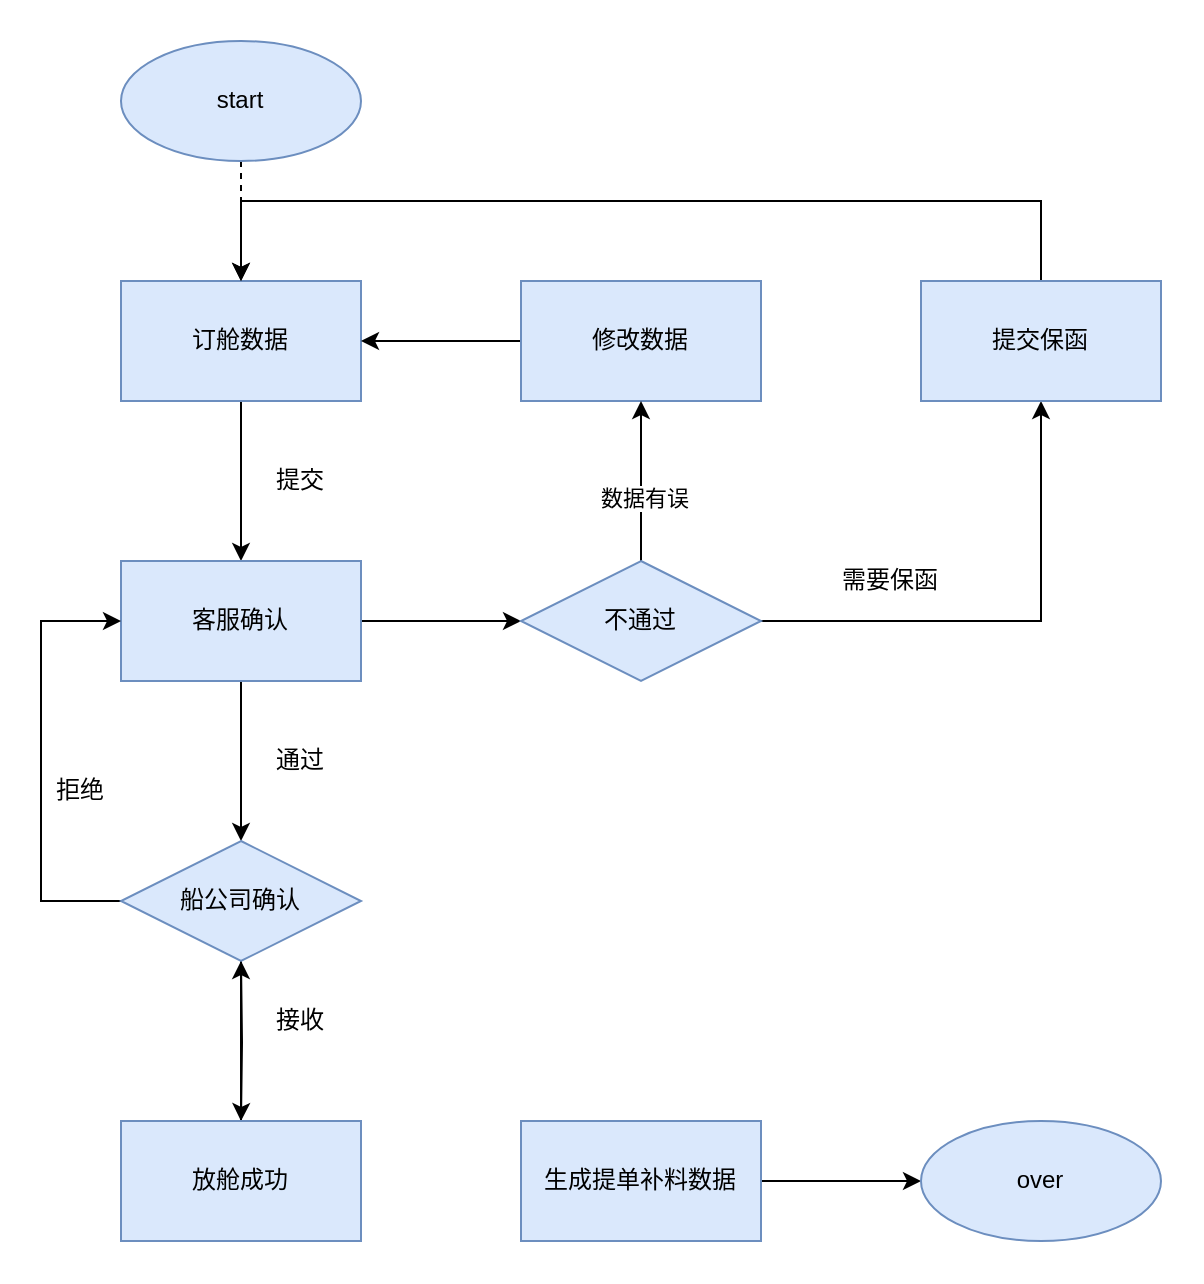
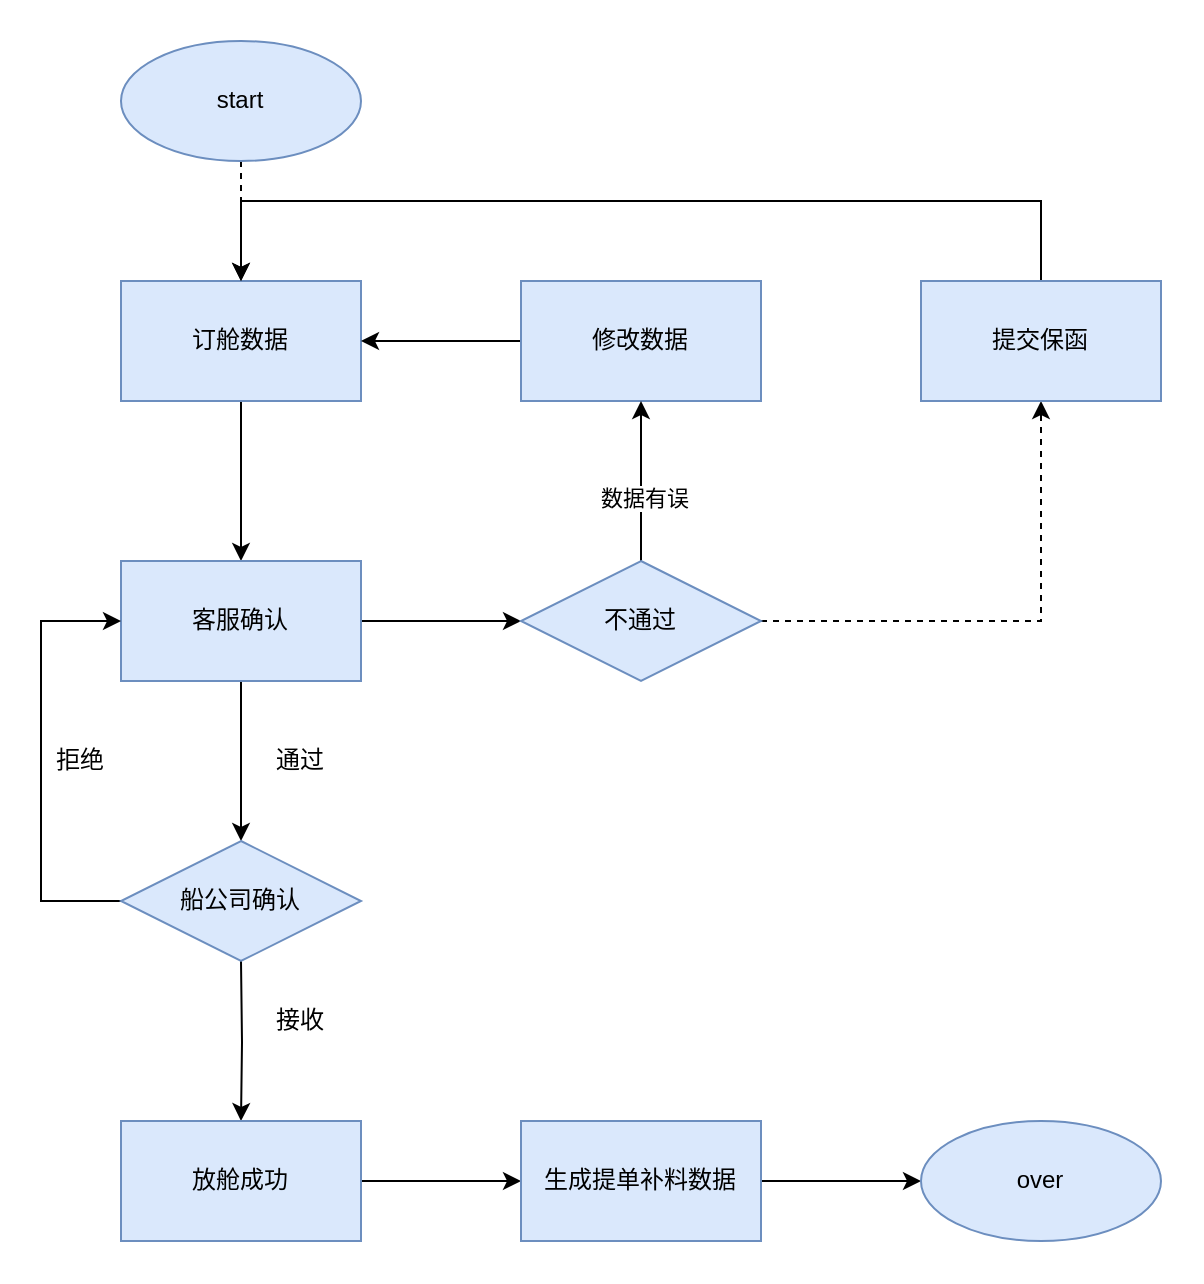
node "提交": removed
node "需要保函": removed
edge "不通过" -> "提交保函": style solid -> dashed
node "拒绝": moved (81, 791) -> (81, 761)
edge "放舱成功" -> "船公司确认": now "放舱成功" -> "生成提单补料数据"
